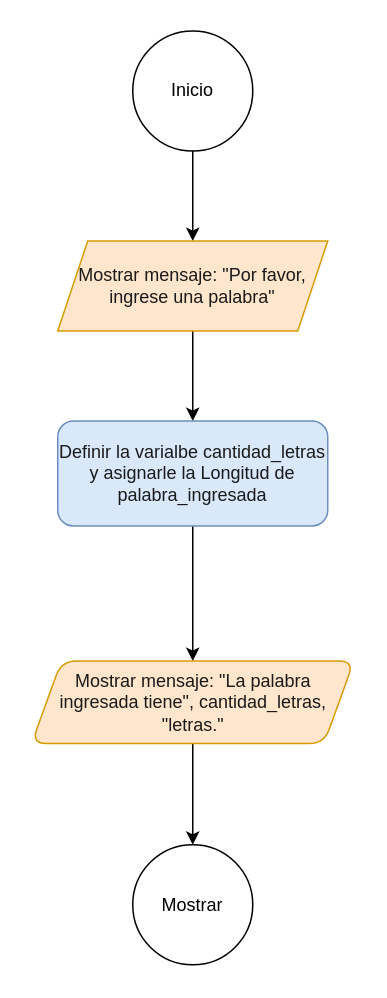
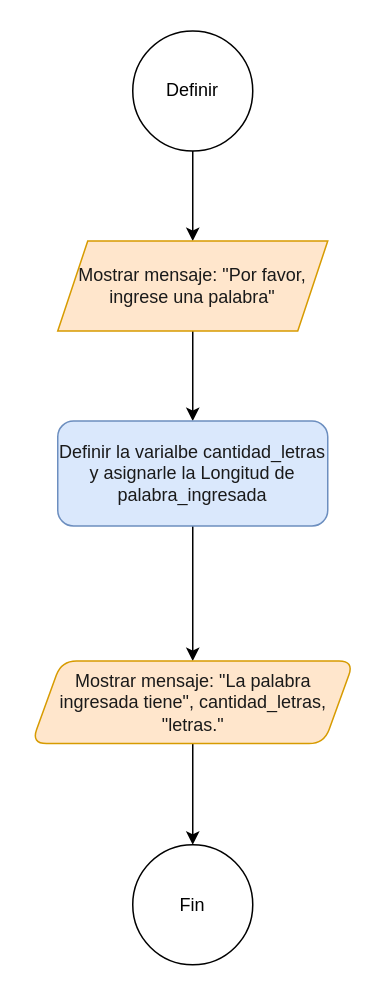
node "Inicio": label "Inicio" -> "Definir"
node "Mostrar": label "Mostrar" -> "Fin"
